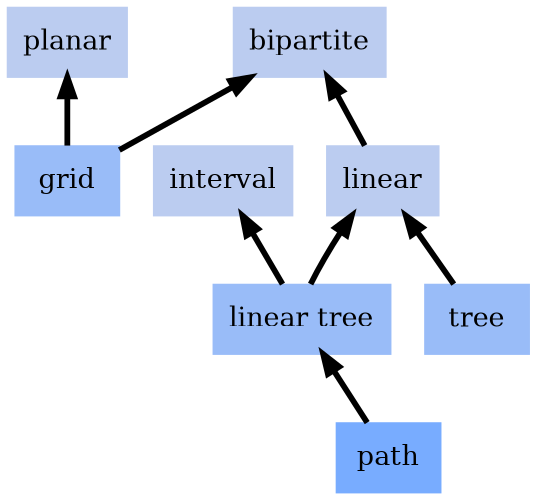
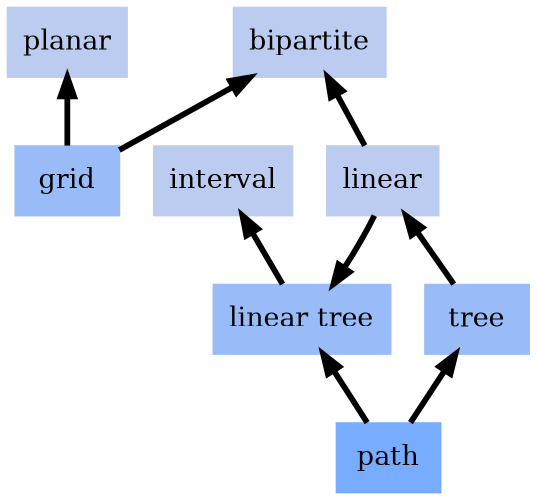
edge "linear tree" -> "linear": reversed
edge "path" -> "tree": added
